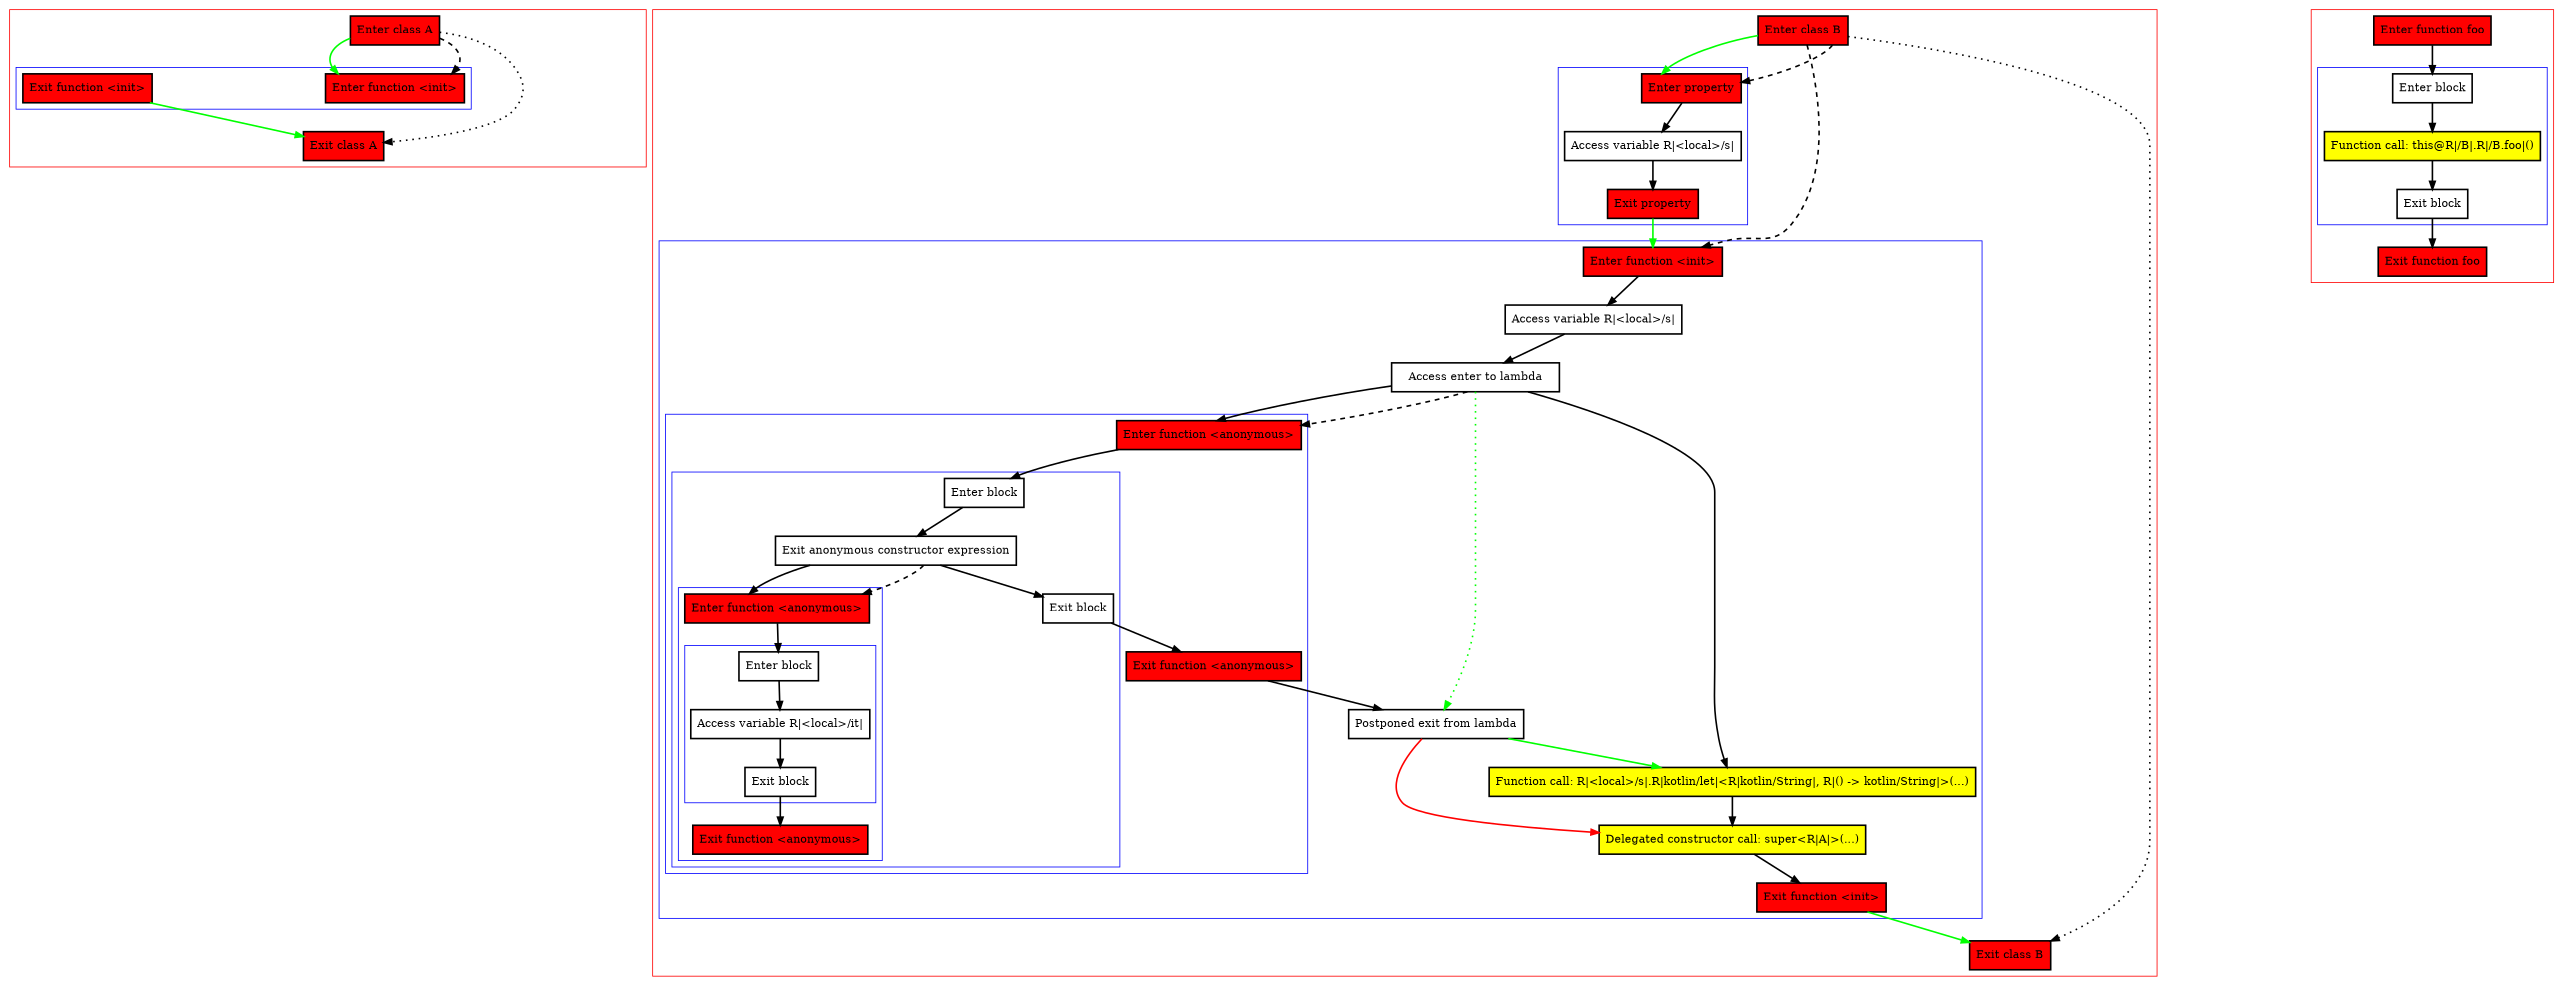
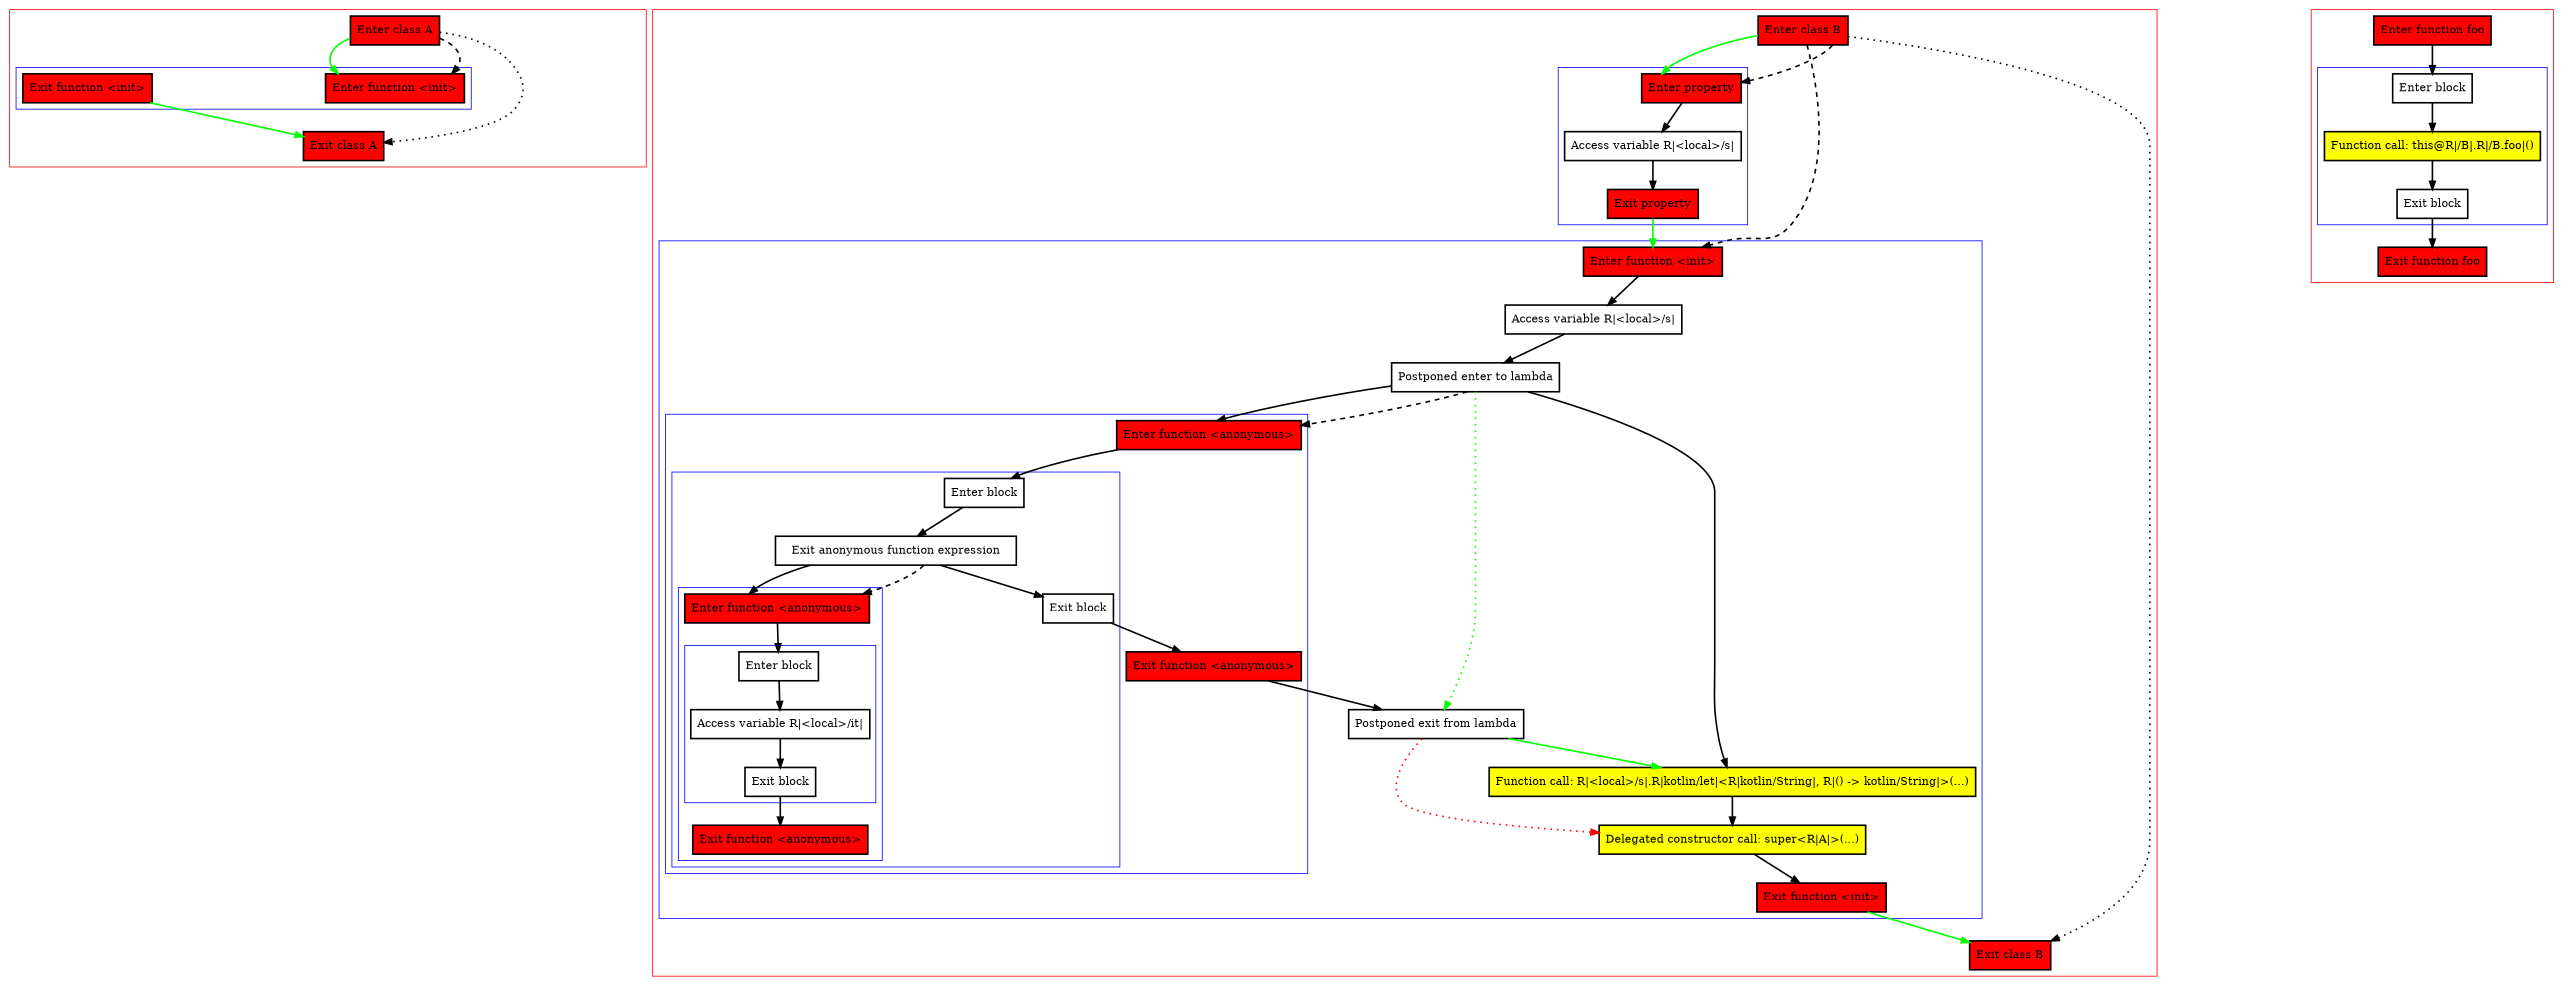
node "Access enter to lambda": label "Access enter to lambda" -> "Postponed enter to lambda"
node "Exit anonymous constructor expression": label "Exit anonymous constructor expression" -> "Exit anonymous function expression"
edge "Postponed exit from lambda" -> "Delegated constructor call: super<R|A|>(...)": style solid -> dotted
